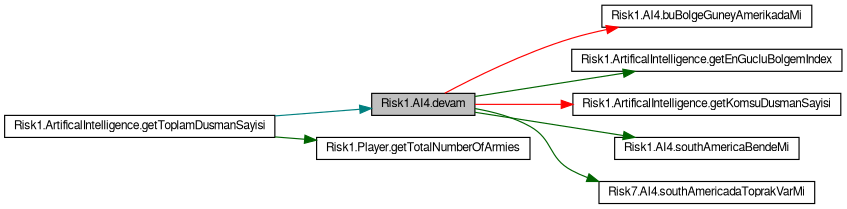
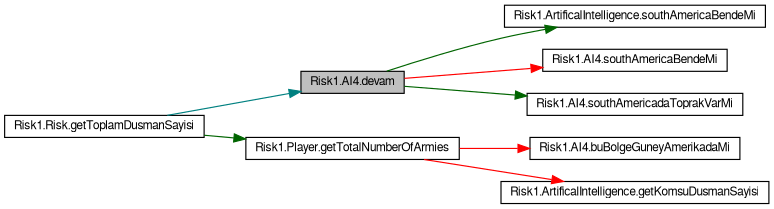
edge "Risk1.AI4.devam" -> "Risk1.AI4.buBolgeGuneyAmerikadaMi": now "Risk1.Player.getTotalNumberOfArmies" -> "Risk1.AI4.buBolgeGuneyAmerikadaMi"
node "Risk1.ArtificalIntelligence.getEnGucluBolgemIndex": label "Risk1.ArtificalIntelligence.getEnGucluBolgemIndex" -> "Risk1.ArtificalIntelligence.southAmericaBendeMi"
edge "Risk1.AI4.devam" -> "Risk1.ArtificalIntelligence.getKomsuDusmanSayisi": now "Risk1.Player.getTotalNumberOfArmies" -> "Risk1.ArtificalIntelligence.getKomsuDusmanSayisi"
edge "Risk1.AI4.devam" -> "Risk1.AI4.southAmericaBendeMi": color darkgreen -> red
node "Risk1.ArtificalIntelligence.getToplamDusmanSayisi": label "Risk1.ArtificalIntelligence.getToplamDusmanSayisi" -> "Risk1.Risk.getToplamDusmanSayisi"
node "Risk7.AI4.southAmericadaToprakVarMi": label "Risk7.AI4.southAmericadaToprakVarMi" -> "Risk1.AI4.southAmericadaToprakVarMi"
